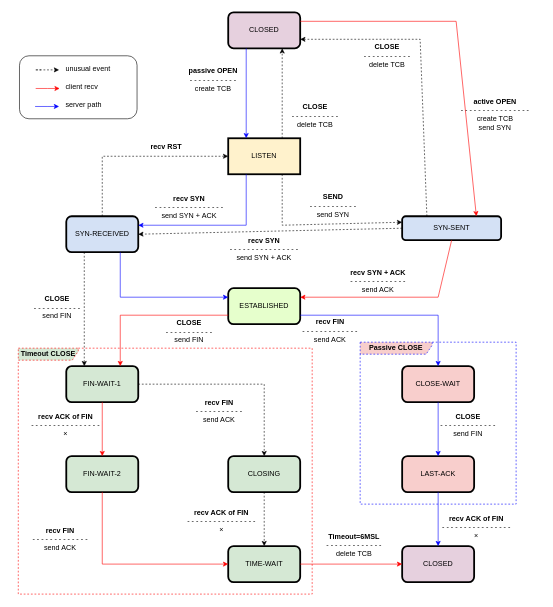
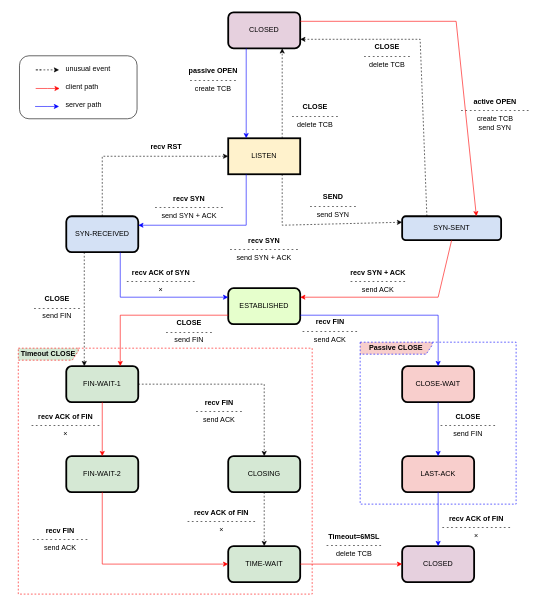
node "client recv": label "client recv" -> "client path"
edge "SYN-SENT" -> "SYN-RECEIVED": removed
node "recv ACK of SYN - - - - - - - - - - - - - - - - ×": added
